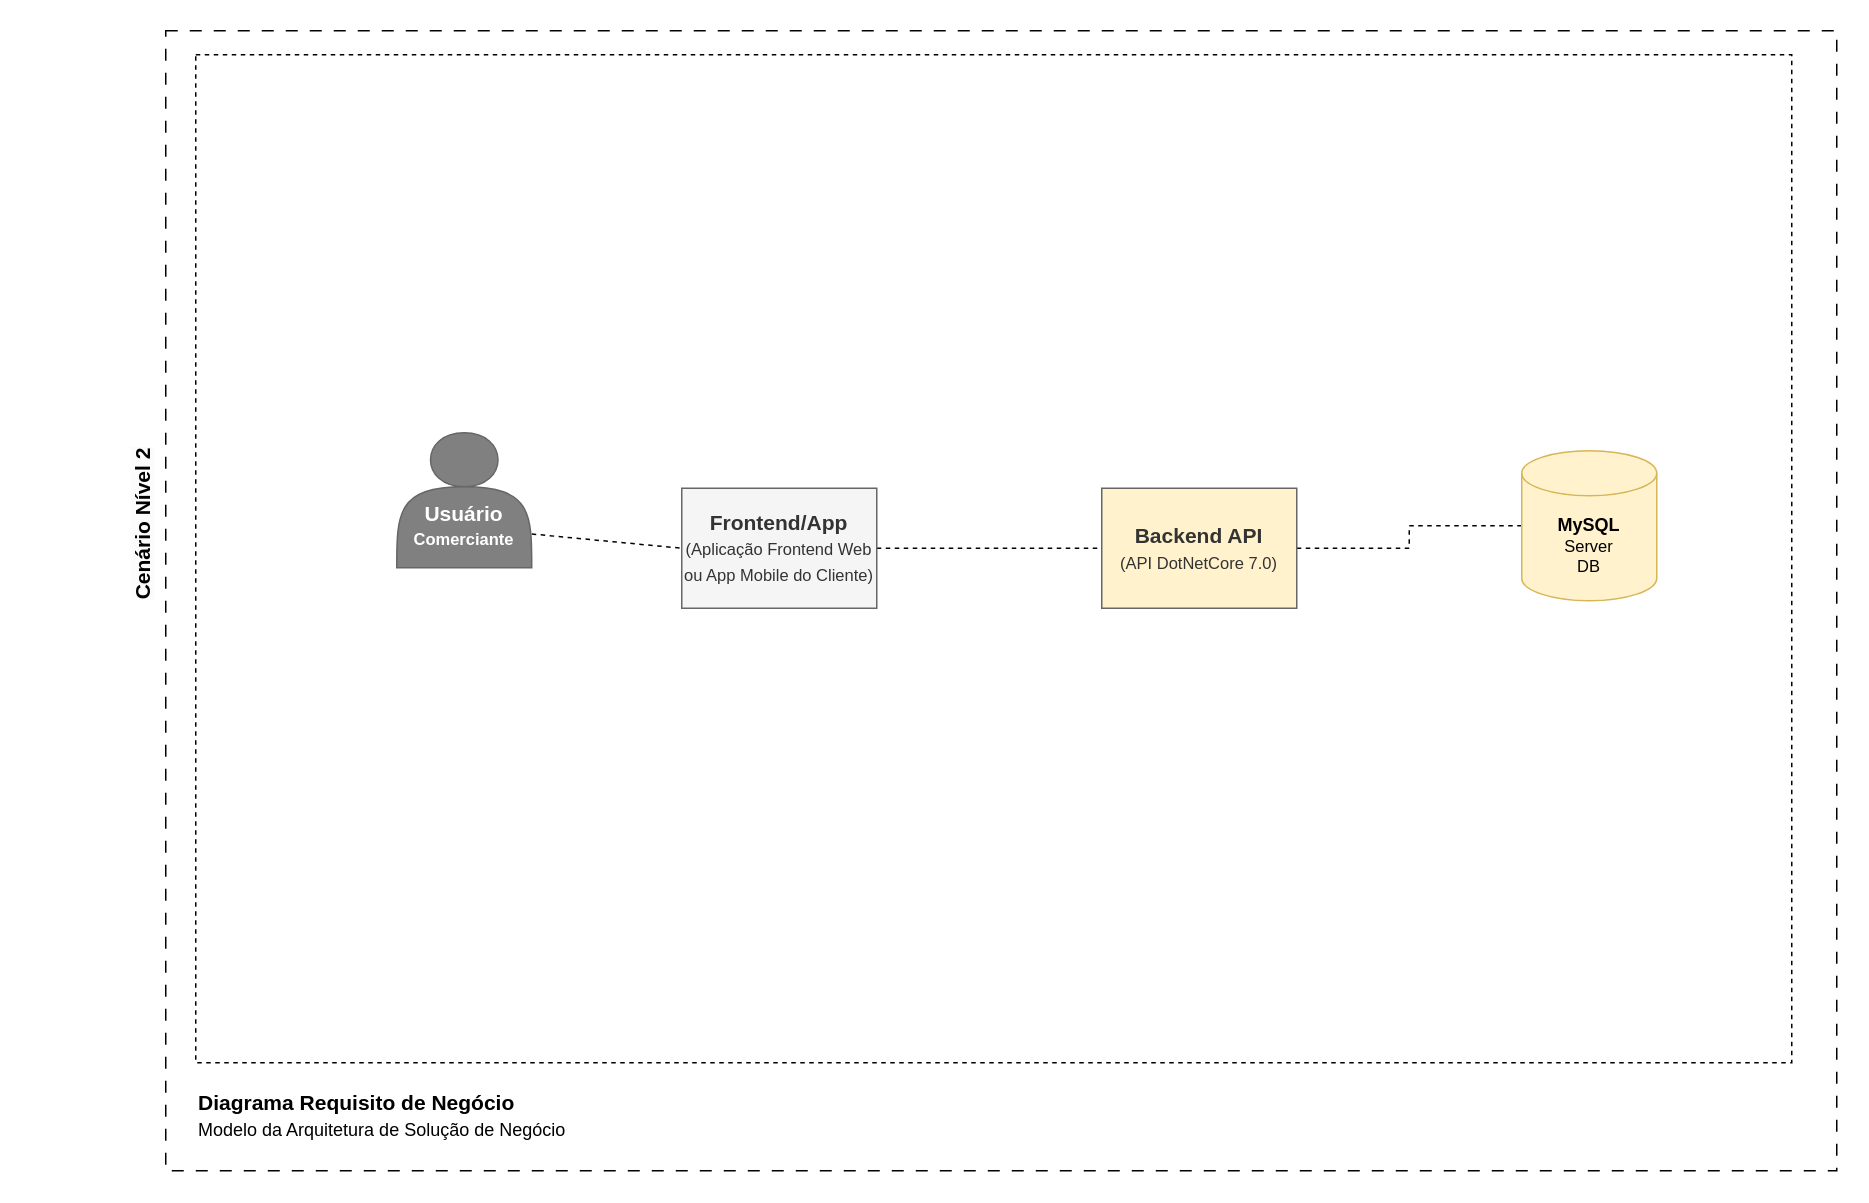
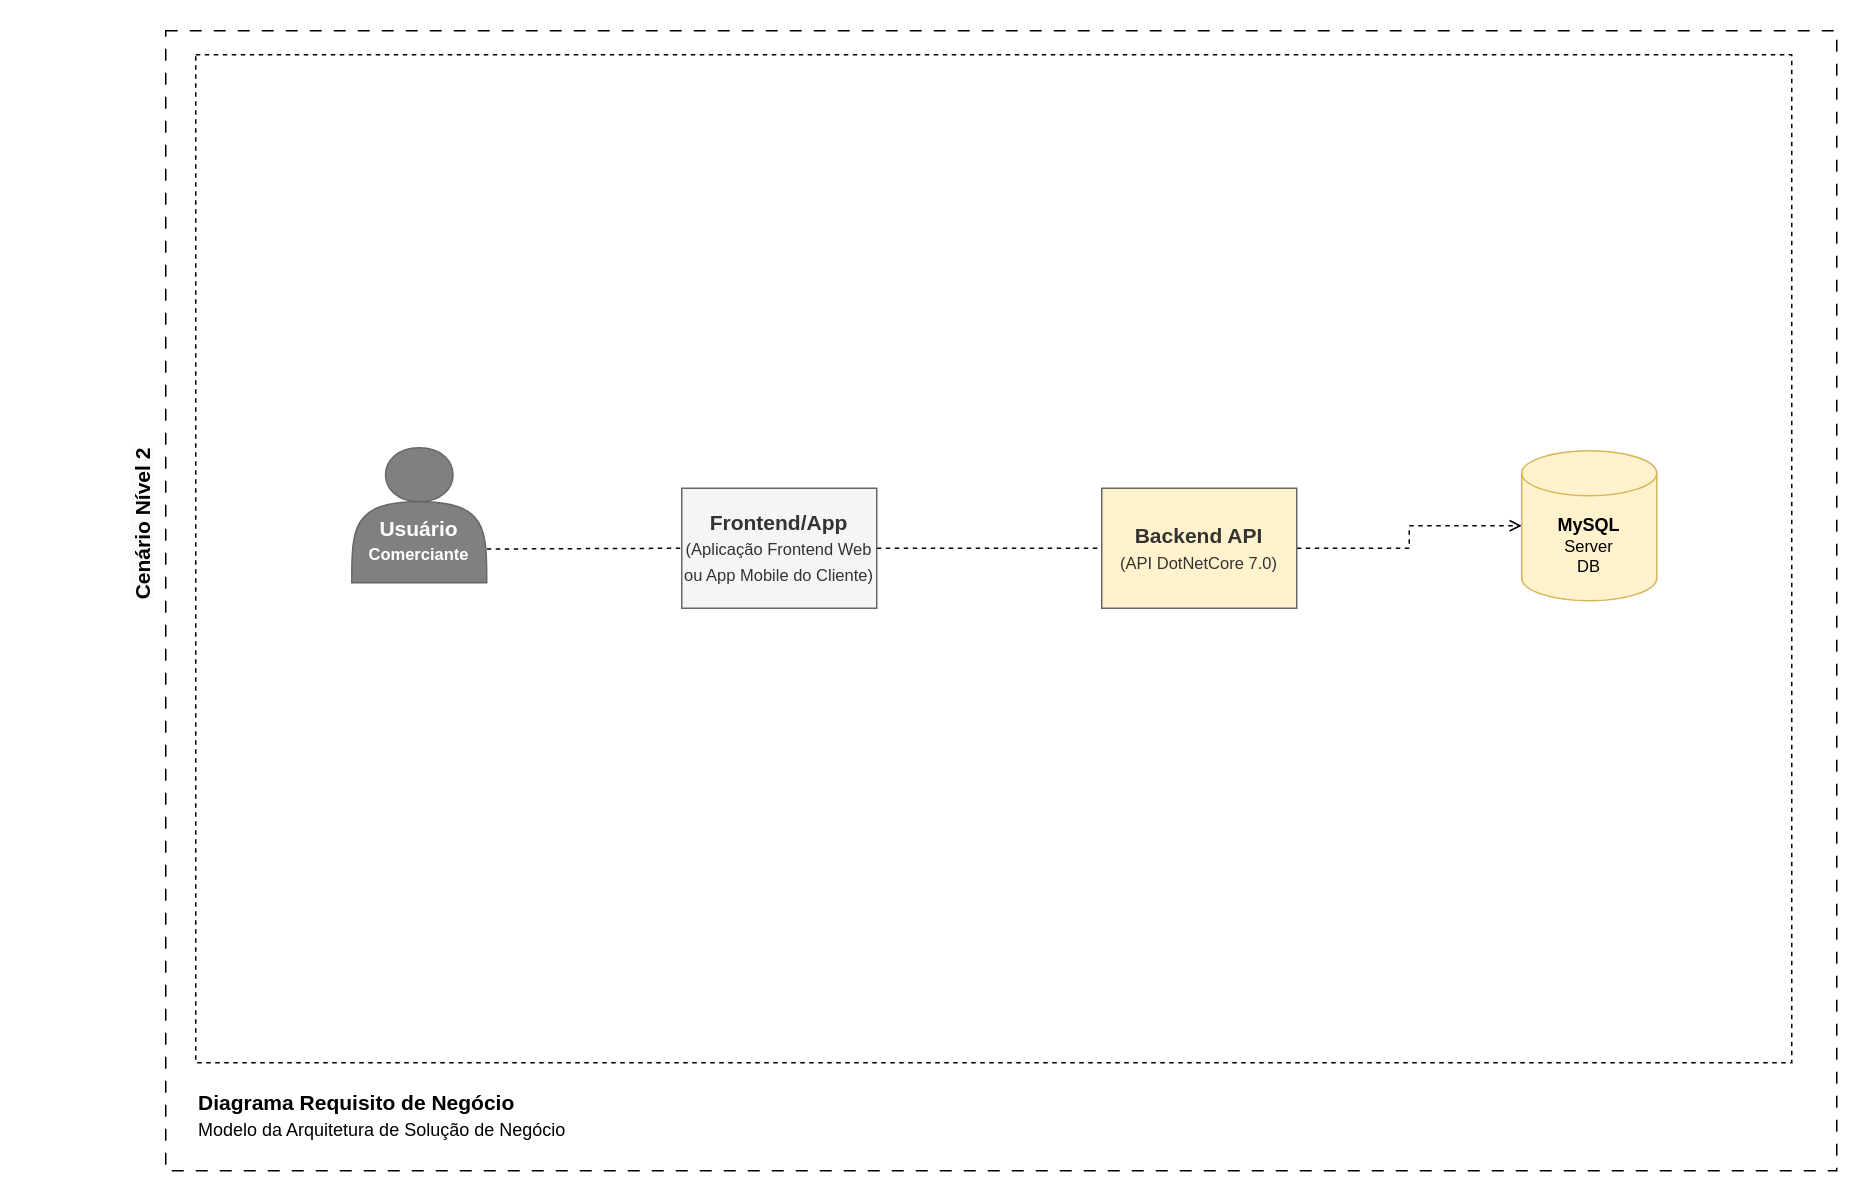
node "Usuário Comerciante": moved (464, 500) -> (419, 515)
edge "MySQL Server DB" -- "Backend API (API DotNetCore 7.0)": arrowhead none -> open
